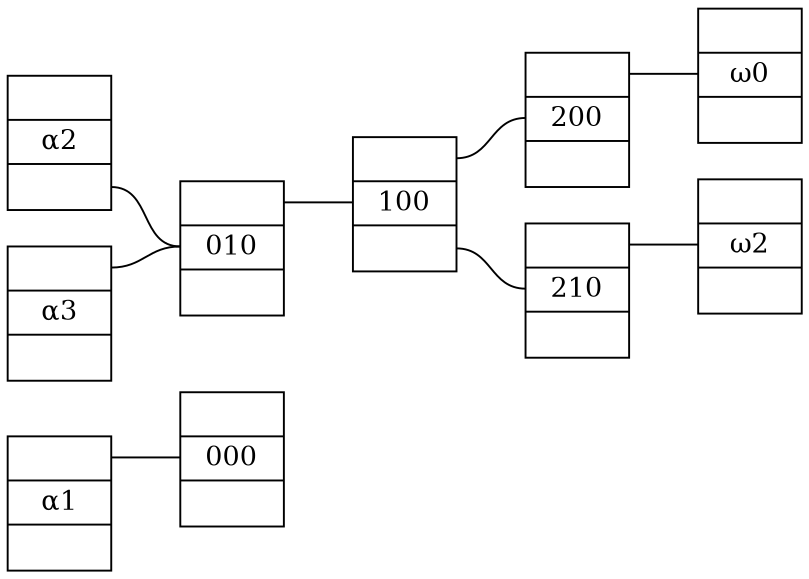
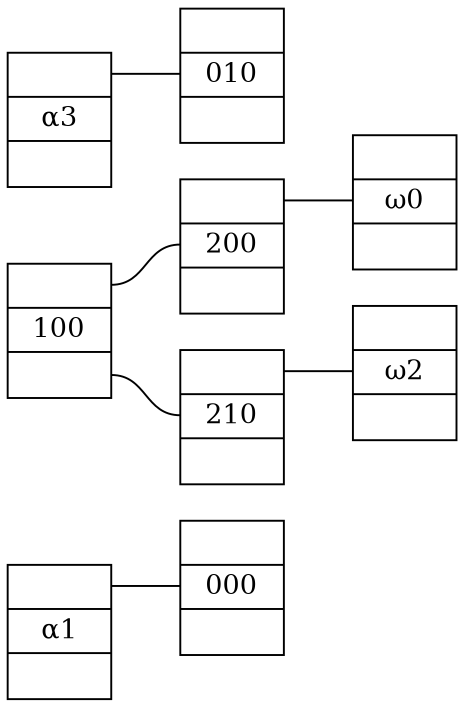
node "α2": removed
edge "100" -- "010": removed
